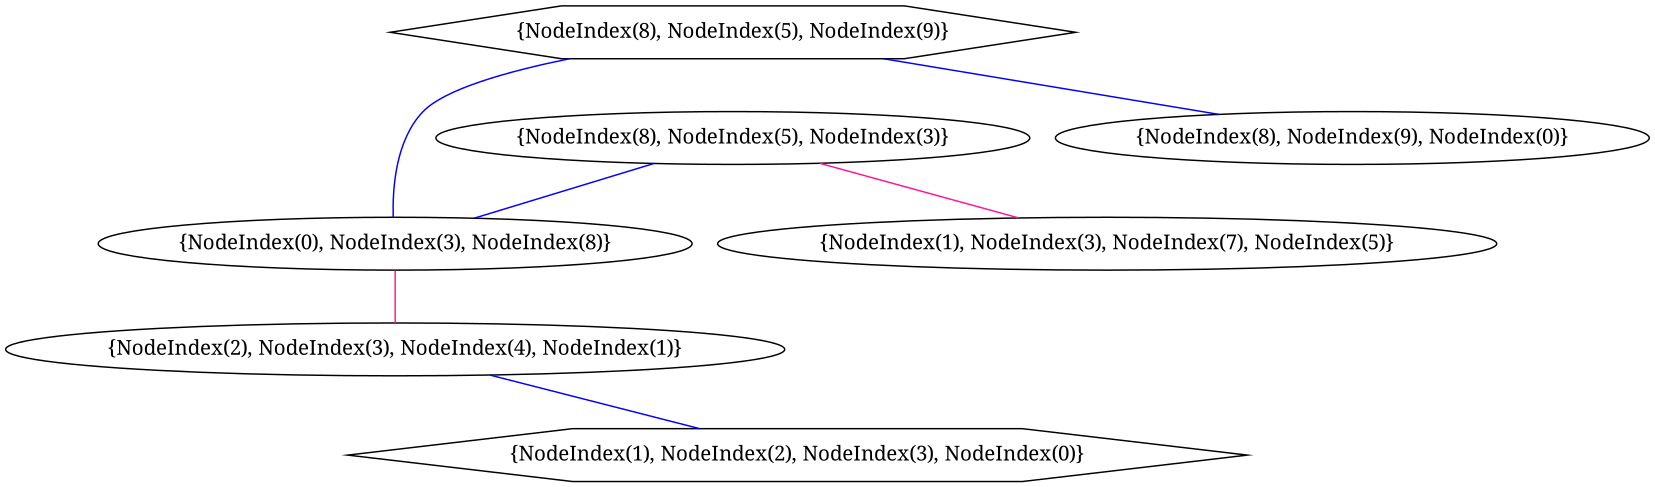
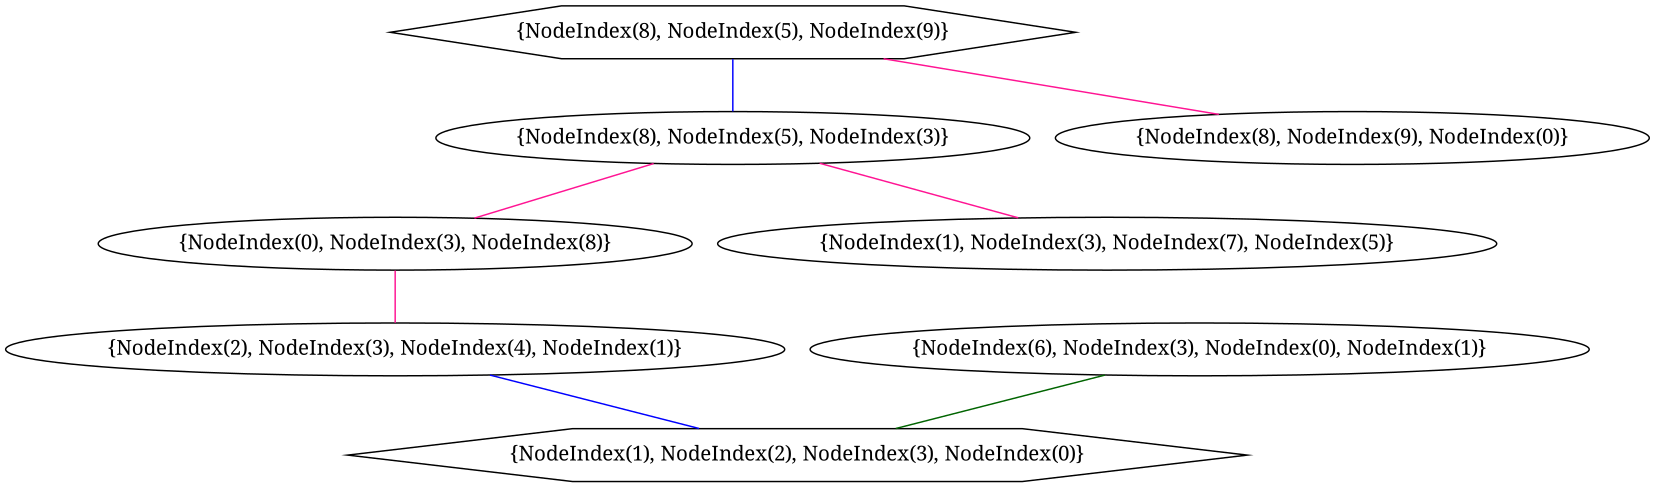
edge "{NodeIndex(8), NodeIndex(5), NodeIndex(9)}" -- "{NodeIndex(8), NodeIndex(9), NodeIndex(0)}": color blue -> deeppink
edge "{NodeIndex(8), NodeIndex(5), NodeIndex(9)}" -- "{NodeIndex(0), NodeIndex(3), NodeIndex(8)}": now "{NodeIndex(8), NodeIndex(5), NodeIndex(9)}" -- "{NodeIndex(8), NodeIndex(5), NodeIndex(3)}"
edge "{NodeIndex(8), NodeIndex(5), NodeIndex(3)}" -- "{NodeIndex(0), NodeIndex(3), NodeIndex(8)}": color blue -> deeppink
node "{NodeIndex(6), NodeIndex(3), NodeIndex(0), NodeIndex(1)}": added
